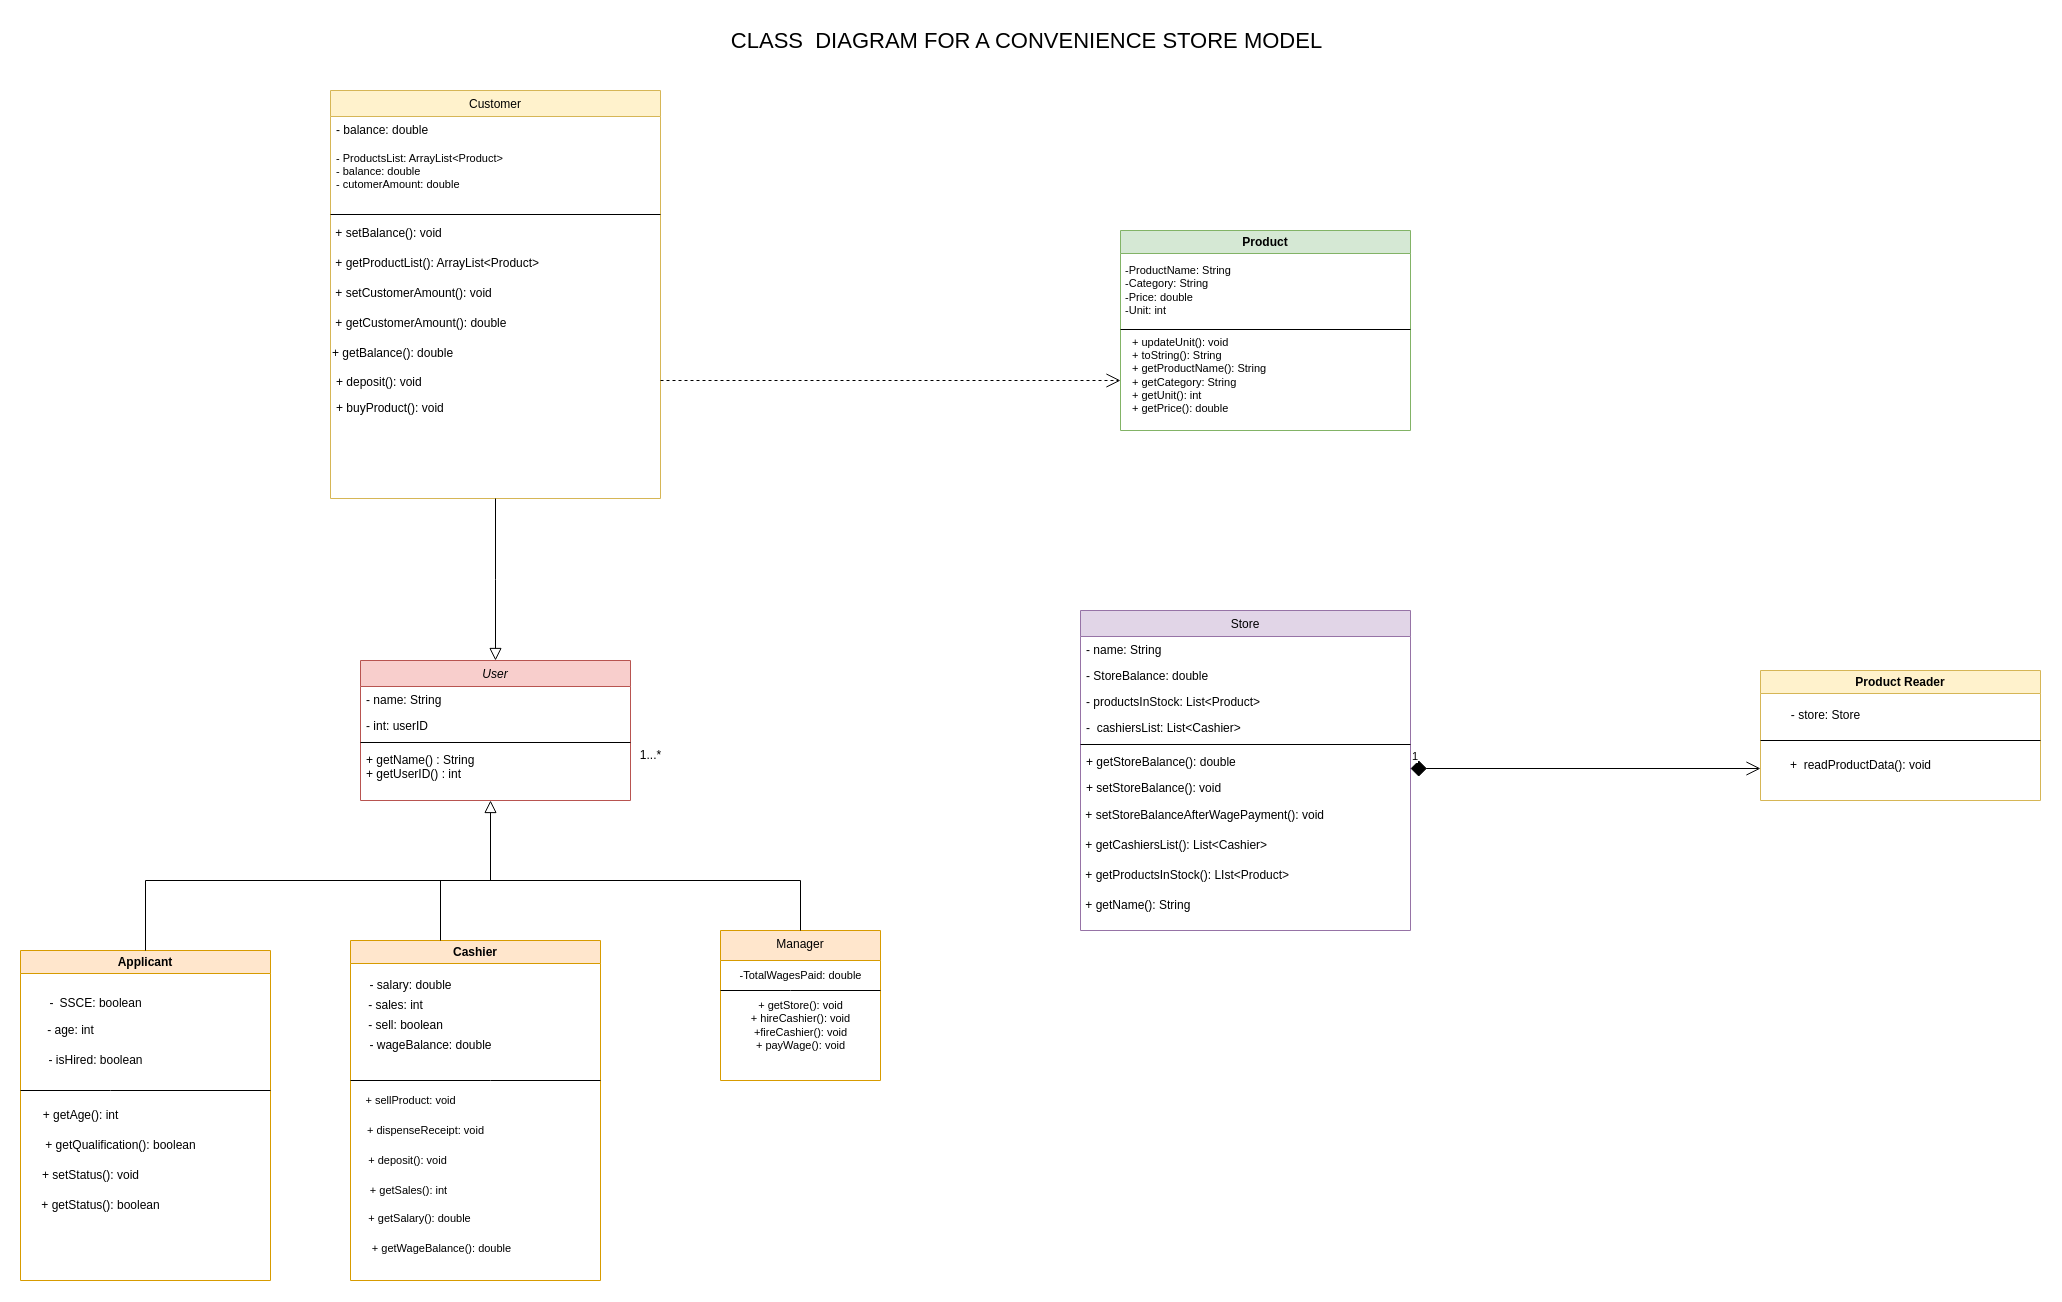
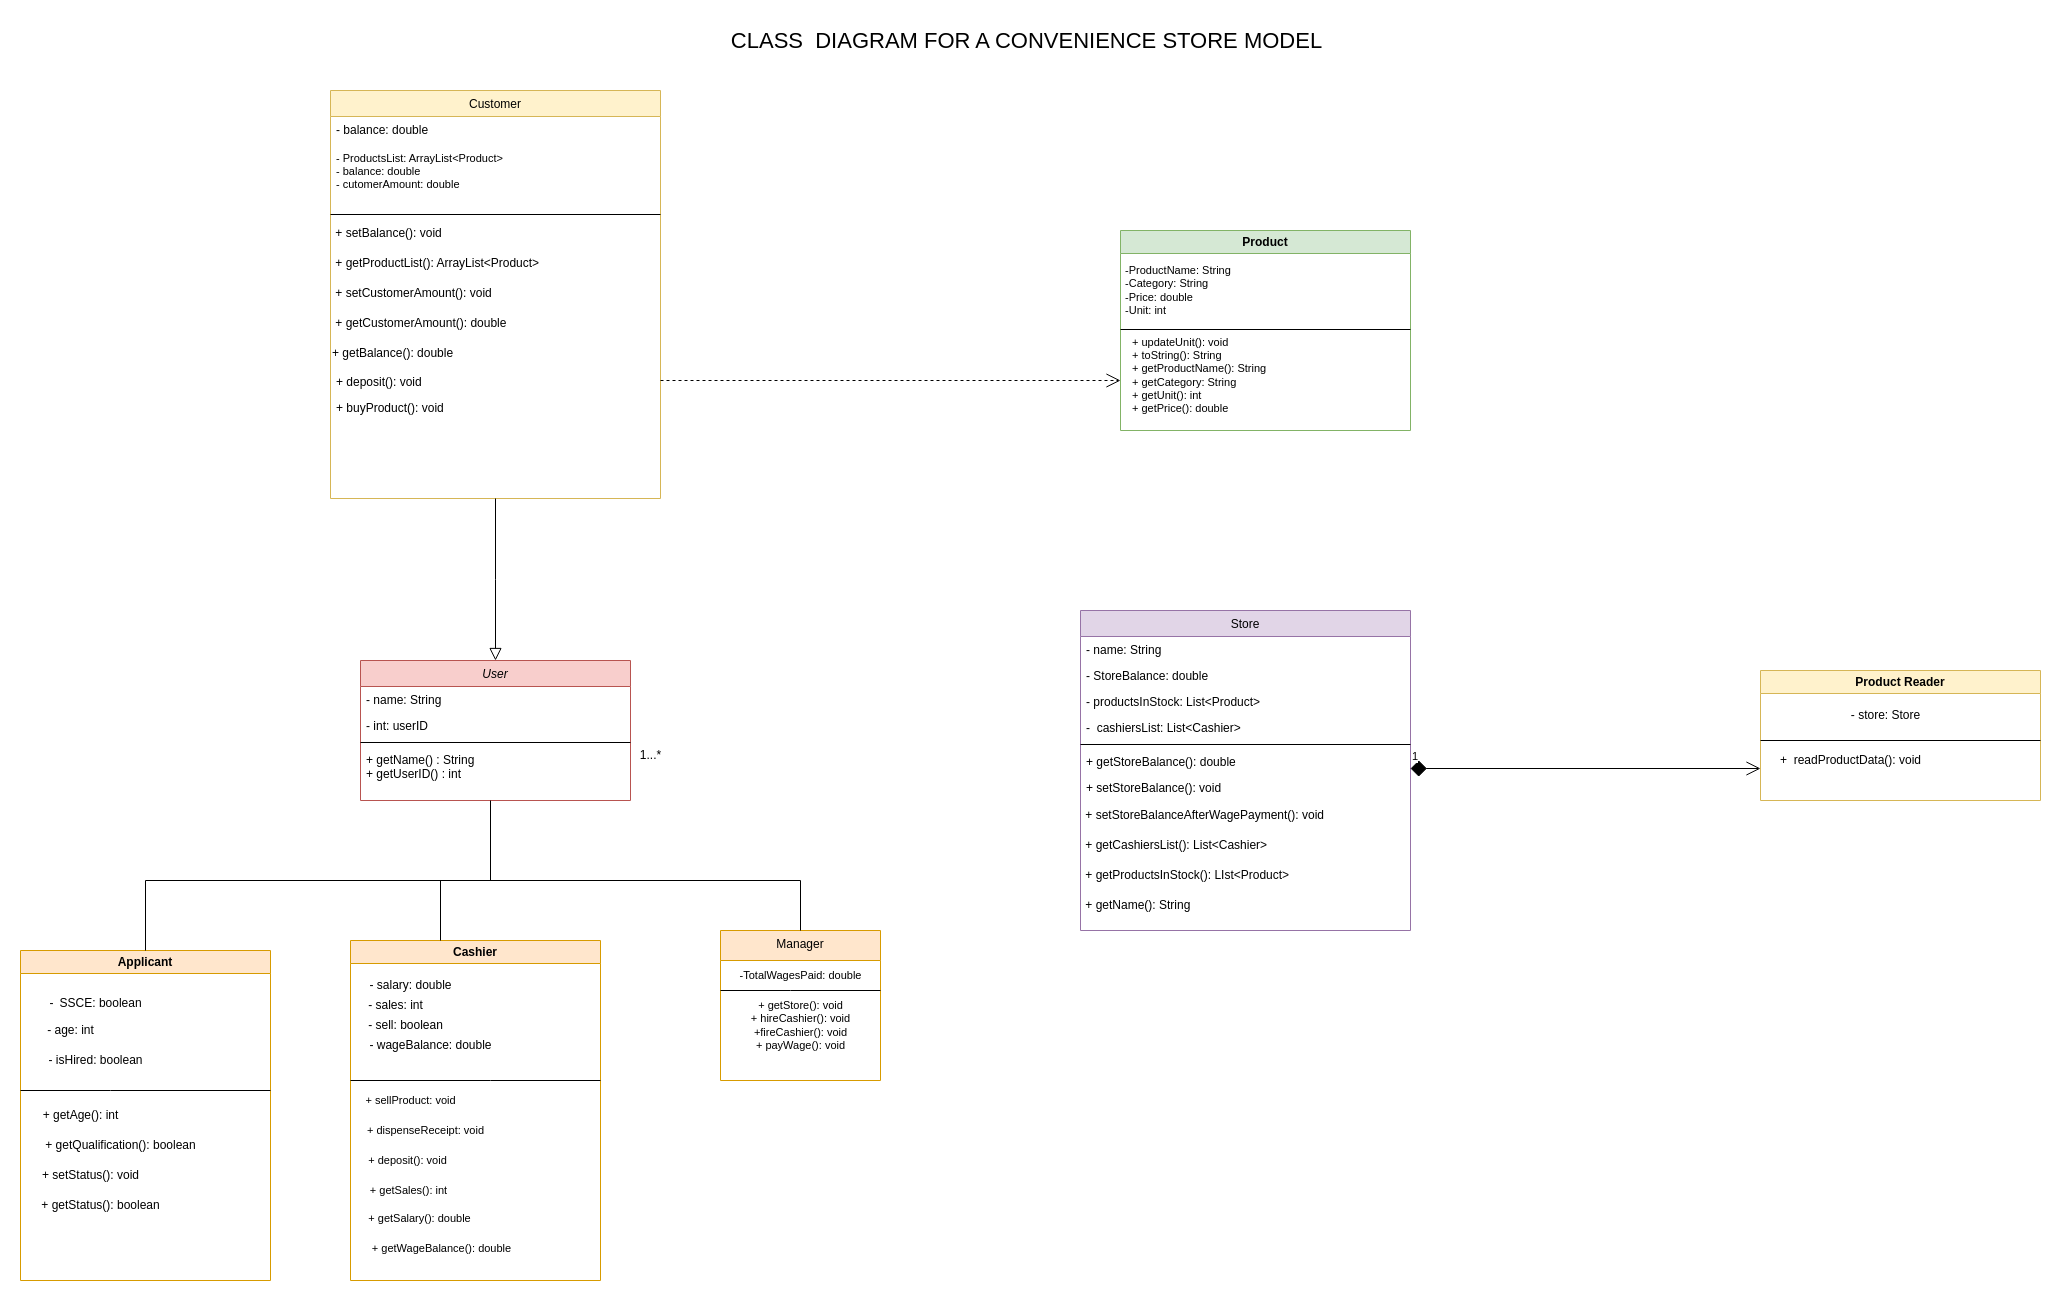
node "- store: Store": moved (1826, 716) -> (1886, 716)
node "+ readProductData(): void": moved (1861, 766) -> (1851, 761)
edge "Manager" -> "User": arrowhead block -> none
